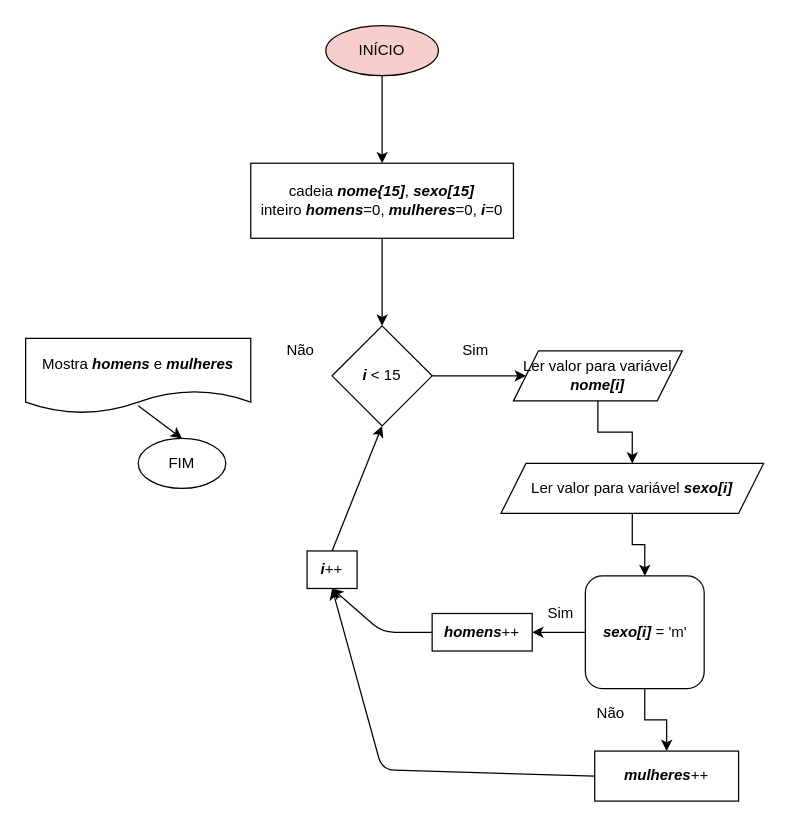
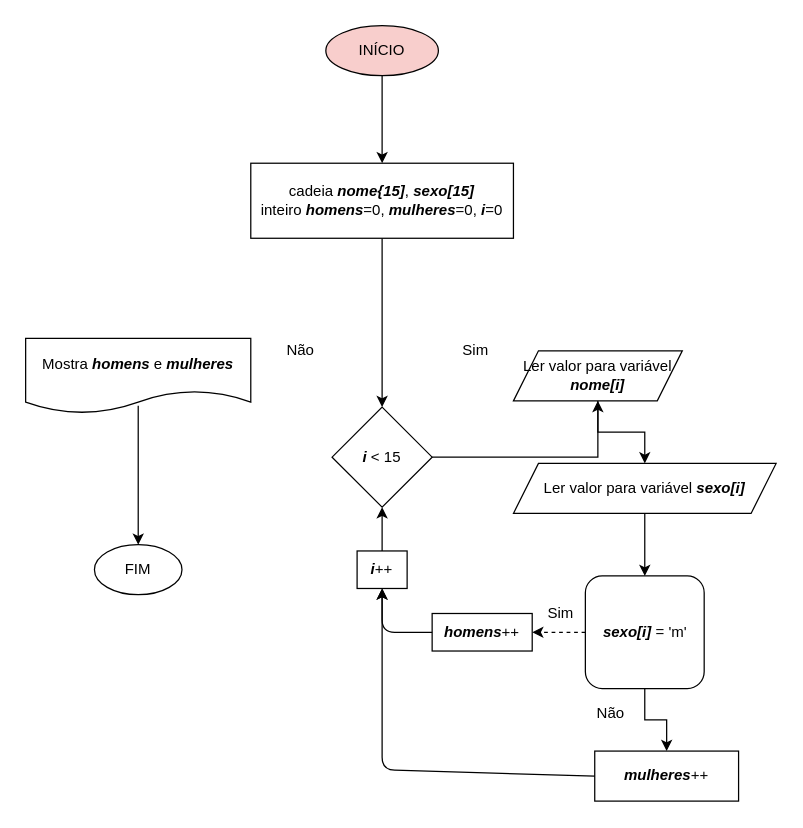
node "i < 15": moved (382, 376) -> (382, 457)
node "FIM": moved (182, 463) -> (138, 569)
node "Ler valor para variável sexo[i]": moved (632, 488) -> (644, 488)
node "i++": moved (332, 569) -> (382, 569)
edge "sexo[i] = 'm'" -> "homens++": style solid -> dashed
